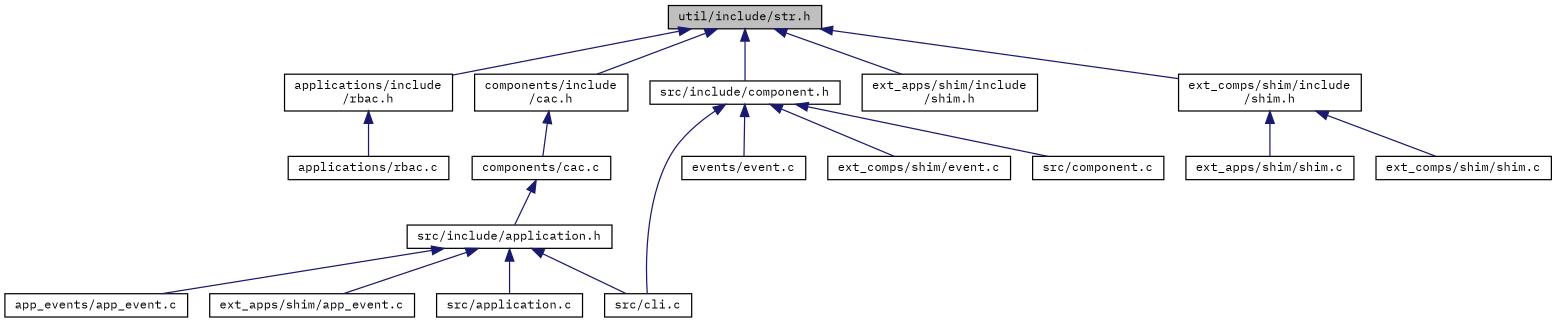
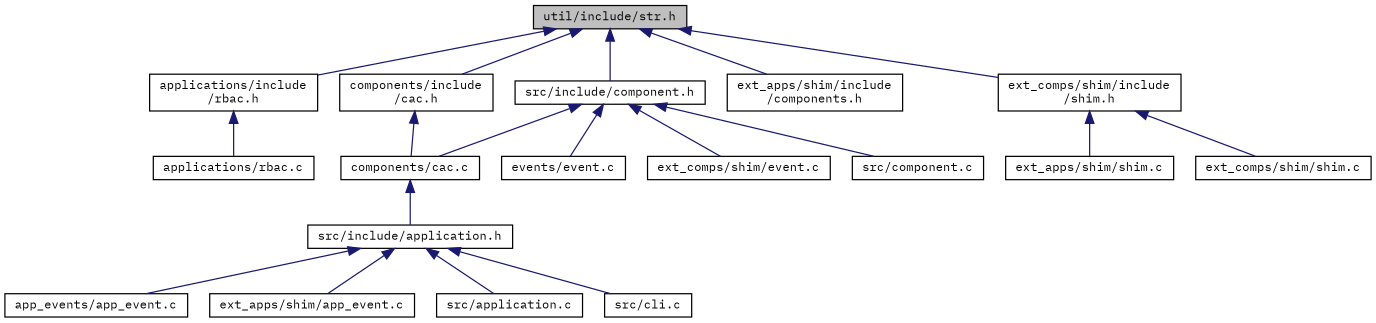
node "ext_apps/shim/include /shim.h": label "ext_apps/shim/include /shim.h" -> "ext_apps/shim/include /components.h"
edge "src/cli.c" -> "src/include/component.h": now "components/cac.c" -> "src/include/component.h"
